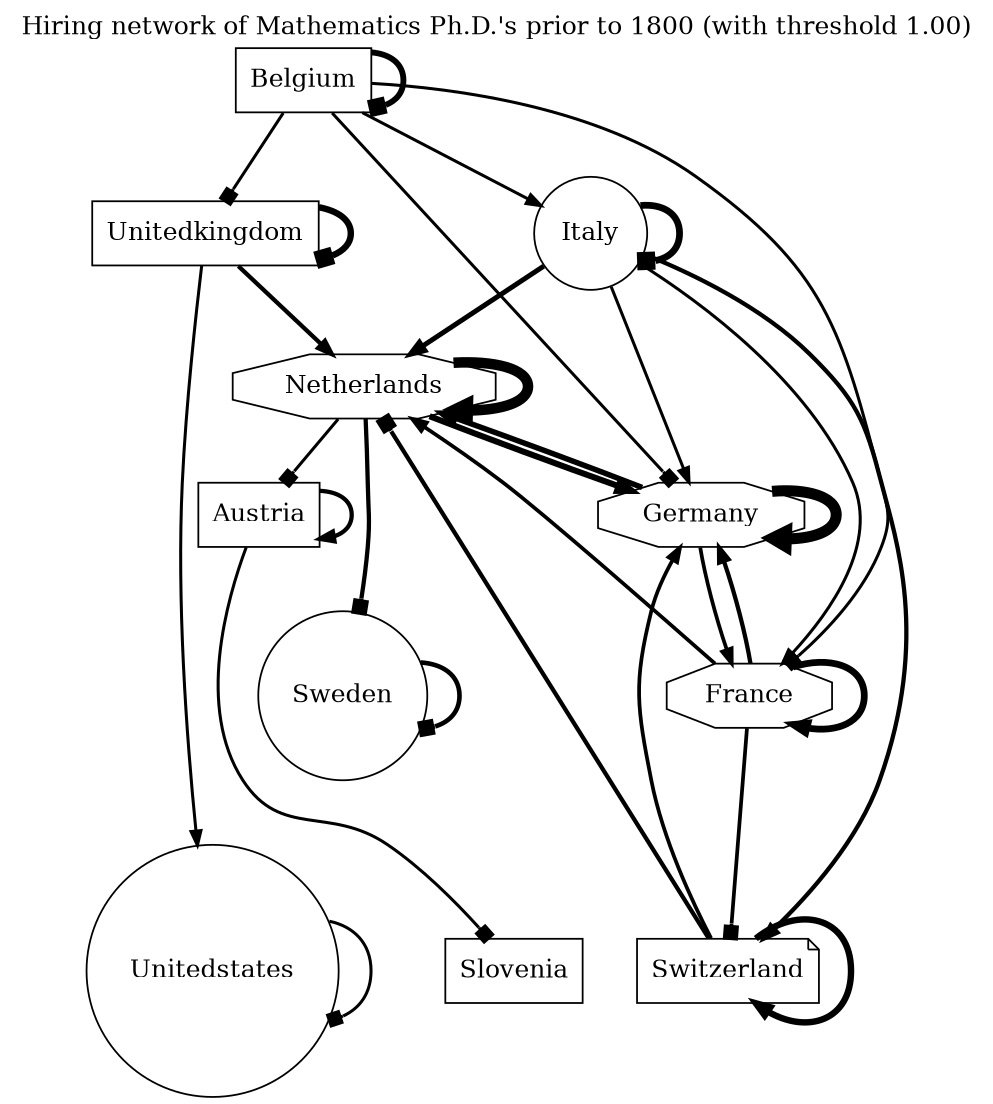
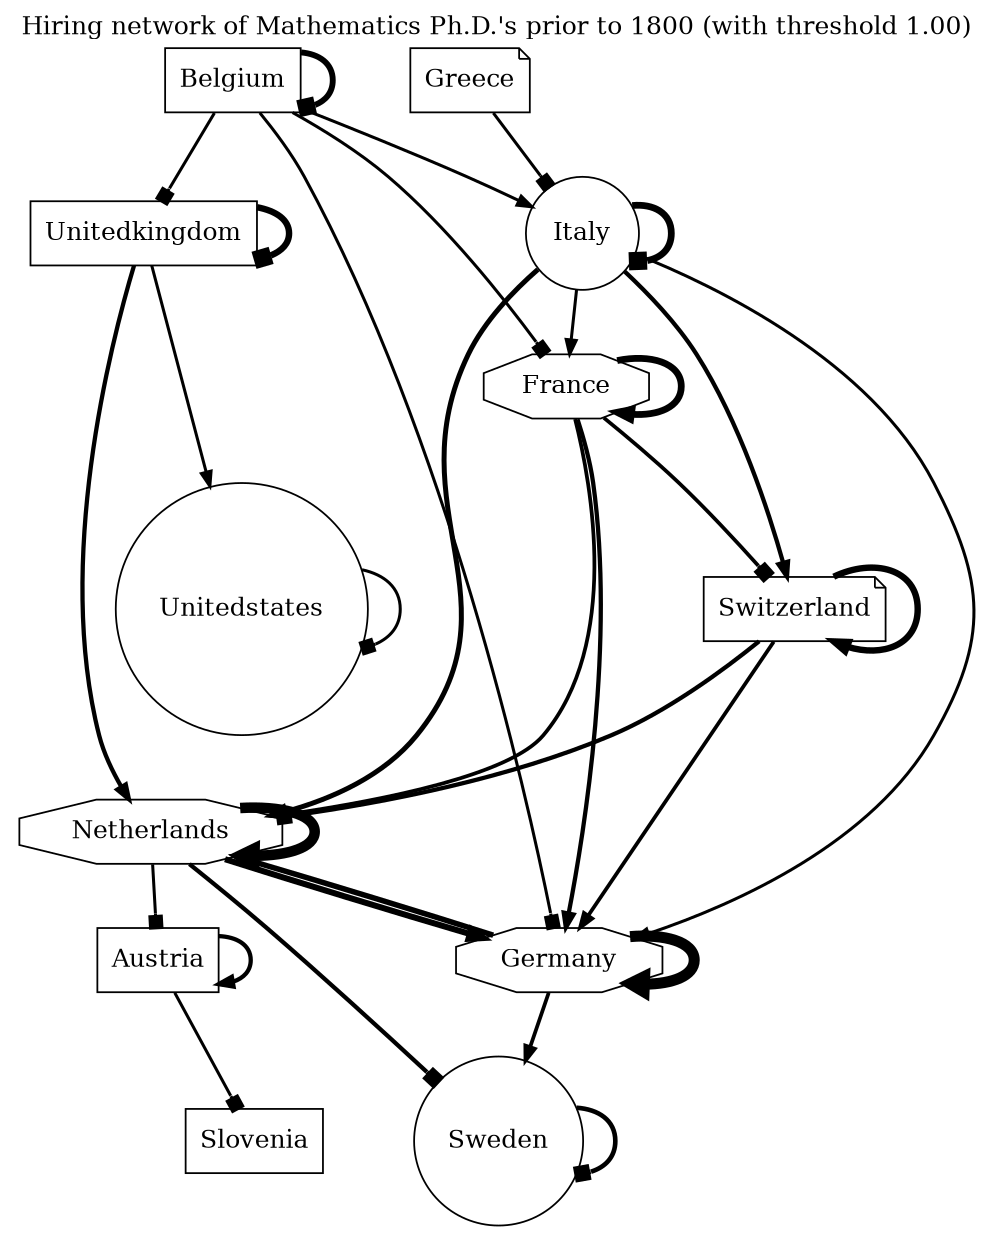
node "Greece": added
edge "Germany" -> "France": now "Germany" -> "Sweden"
